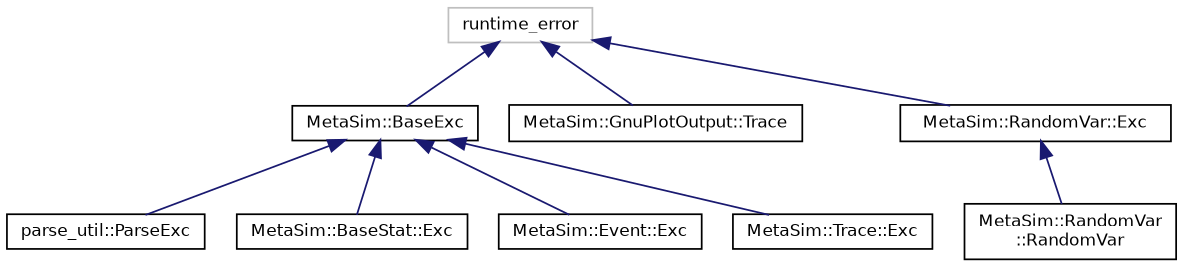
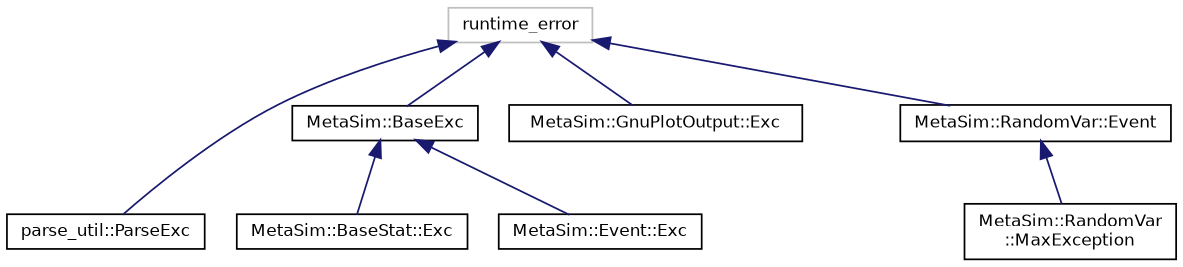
node "MetaSim::GnuPlotOutput::Trace": label "MetaSim::GnuPlotOutput::Trace" -> "MetaSim::GnuPlotOutput::Exc"
node "MetaSim::RandomVar::Exc": label "MetaSim::RandomVar::Exc" -> "MetaSim::RandomVar::Event"
edge "parse_util::ParseExc" -> "MetaSim::BaseExc": now "parse_util::ParseExc" -> "runtime_error"
node "MetaSim::Trace::Exc": removed
node "MetaSim::RandomVar ::RandomVar": label "MetaSim::RandomVar ::RandomVar" -> "MetaSim::RandomVar ::MaxException"
